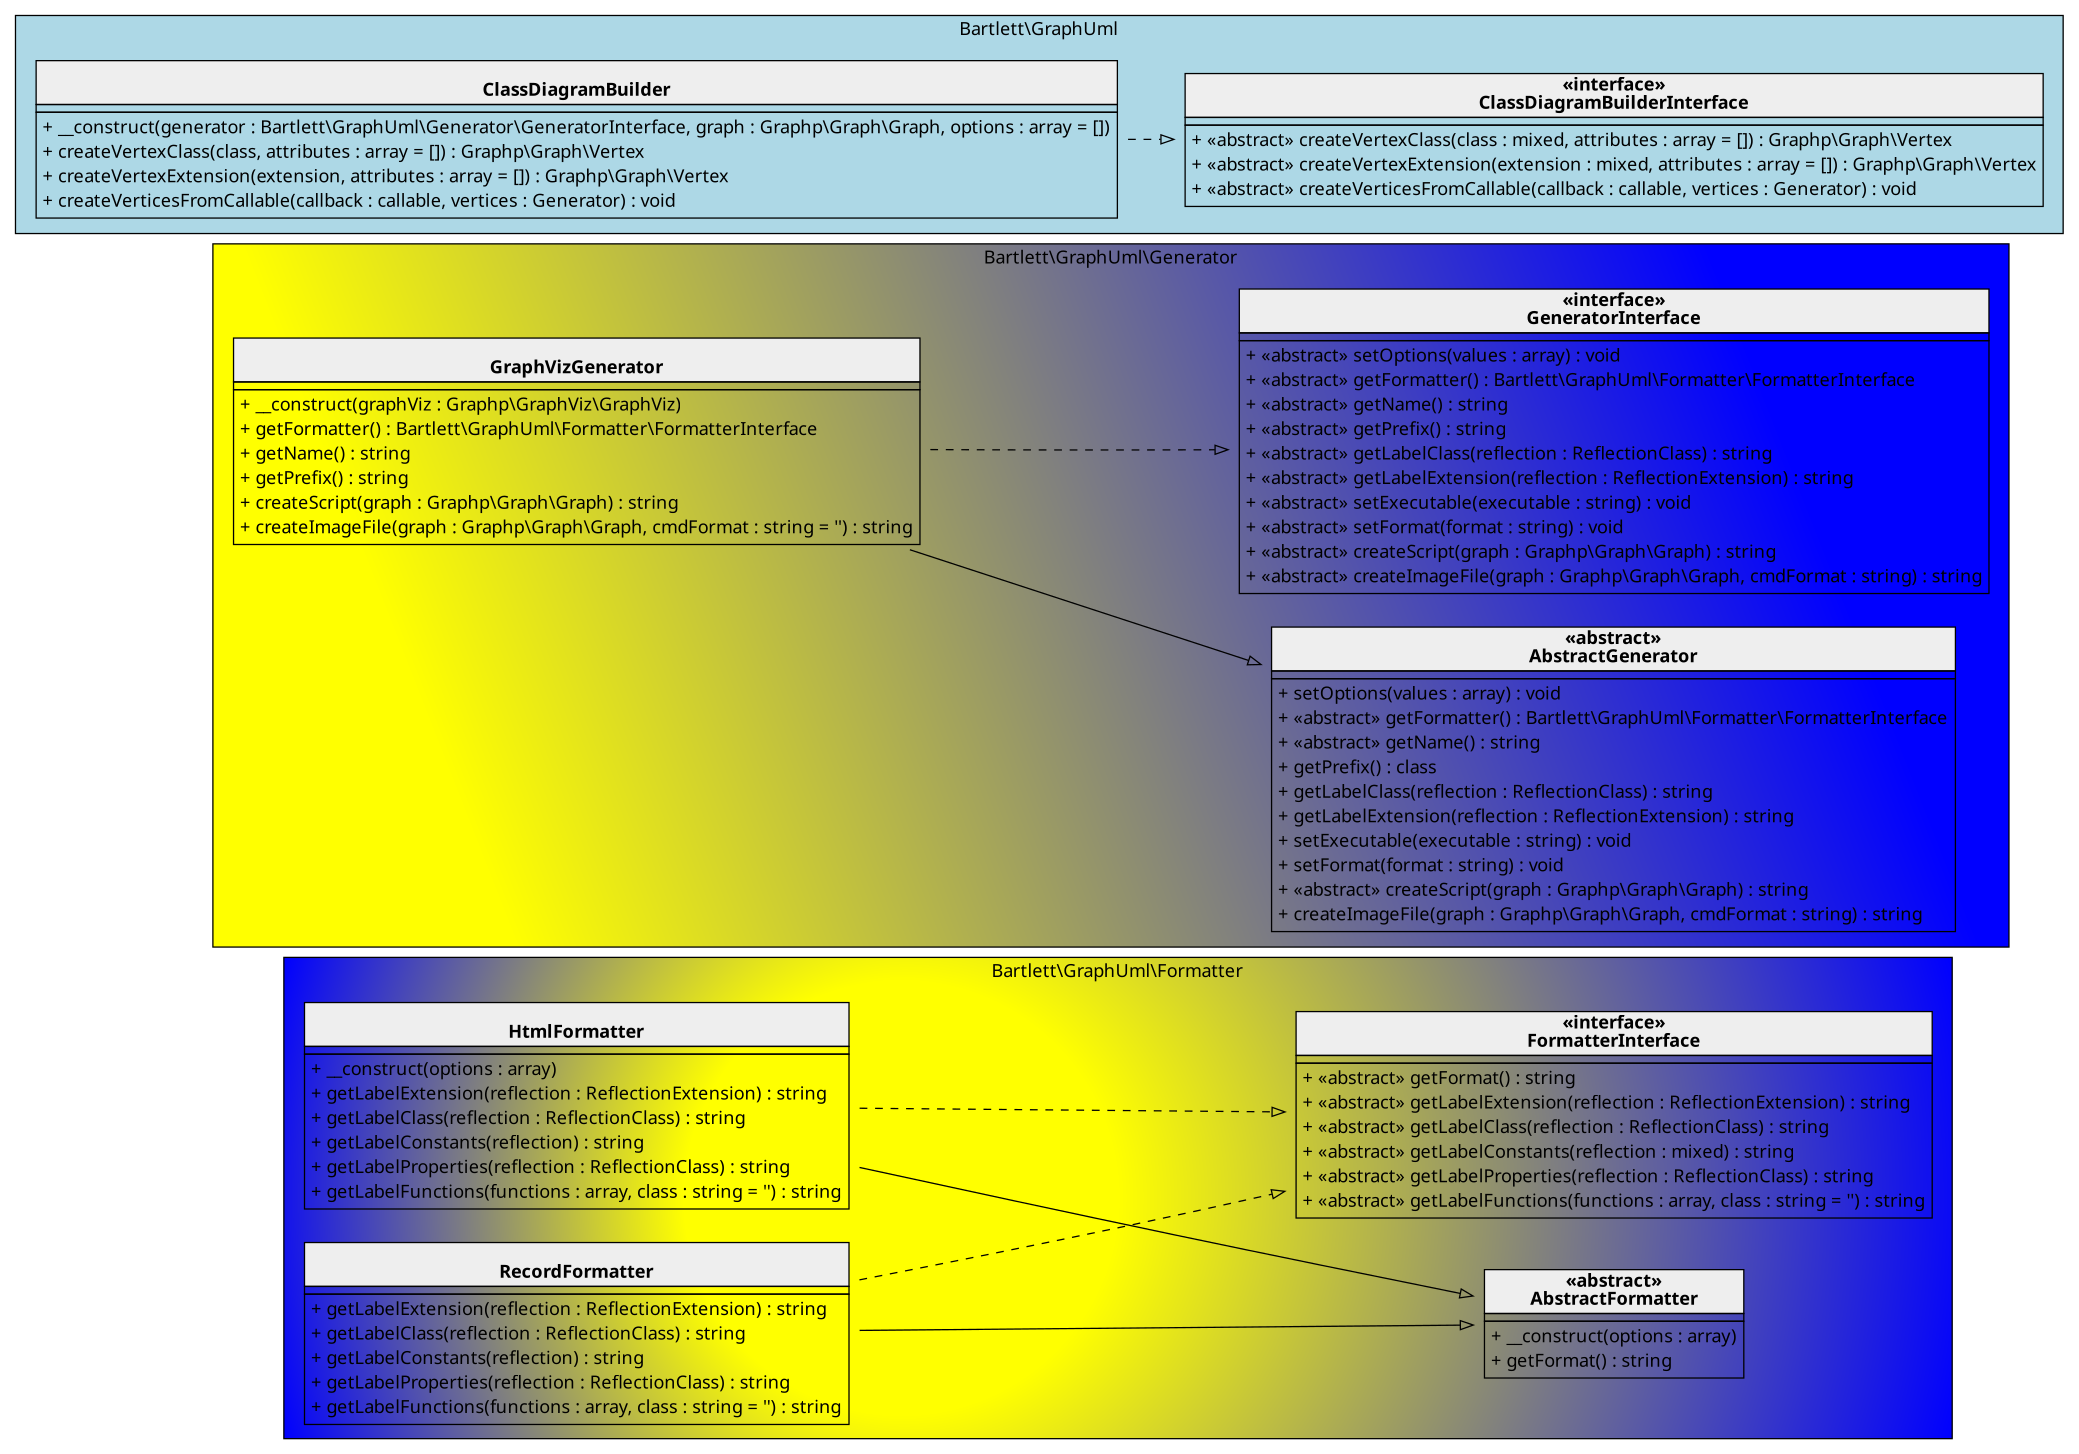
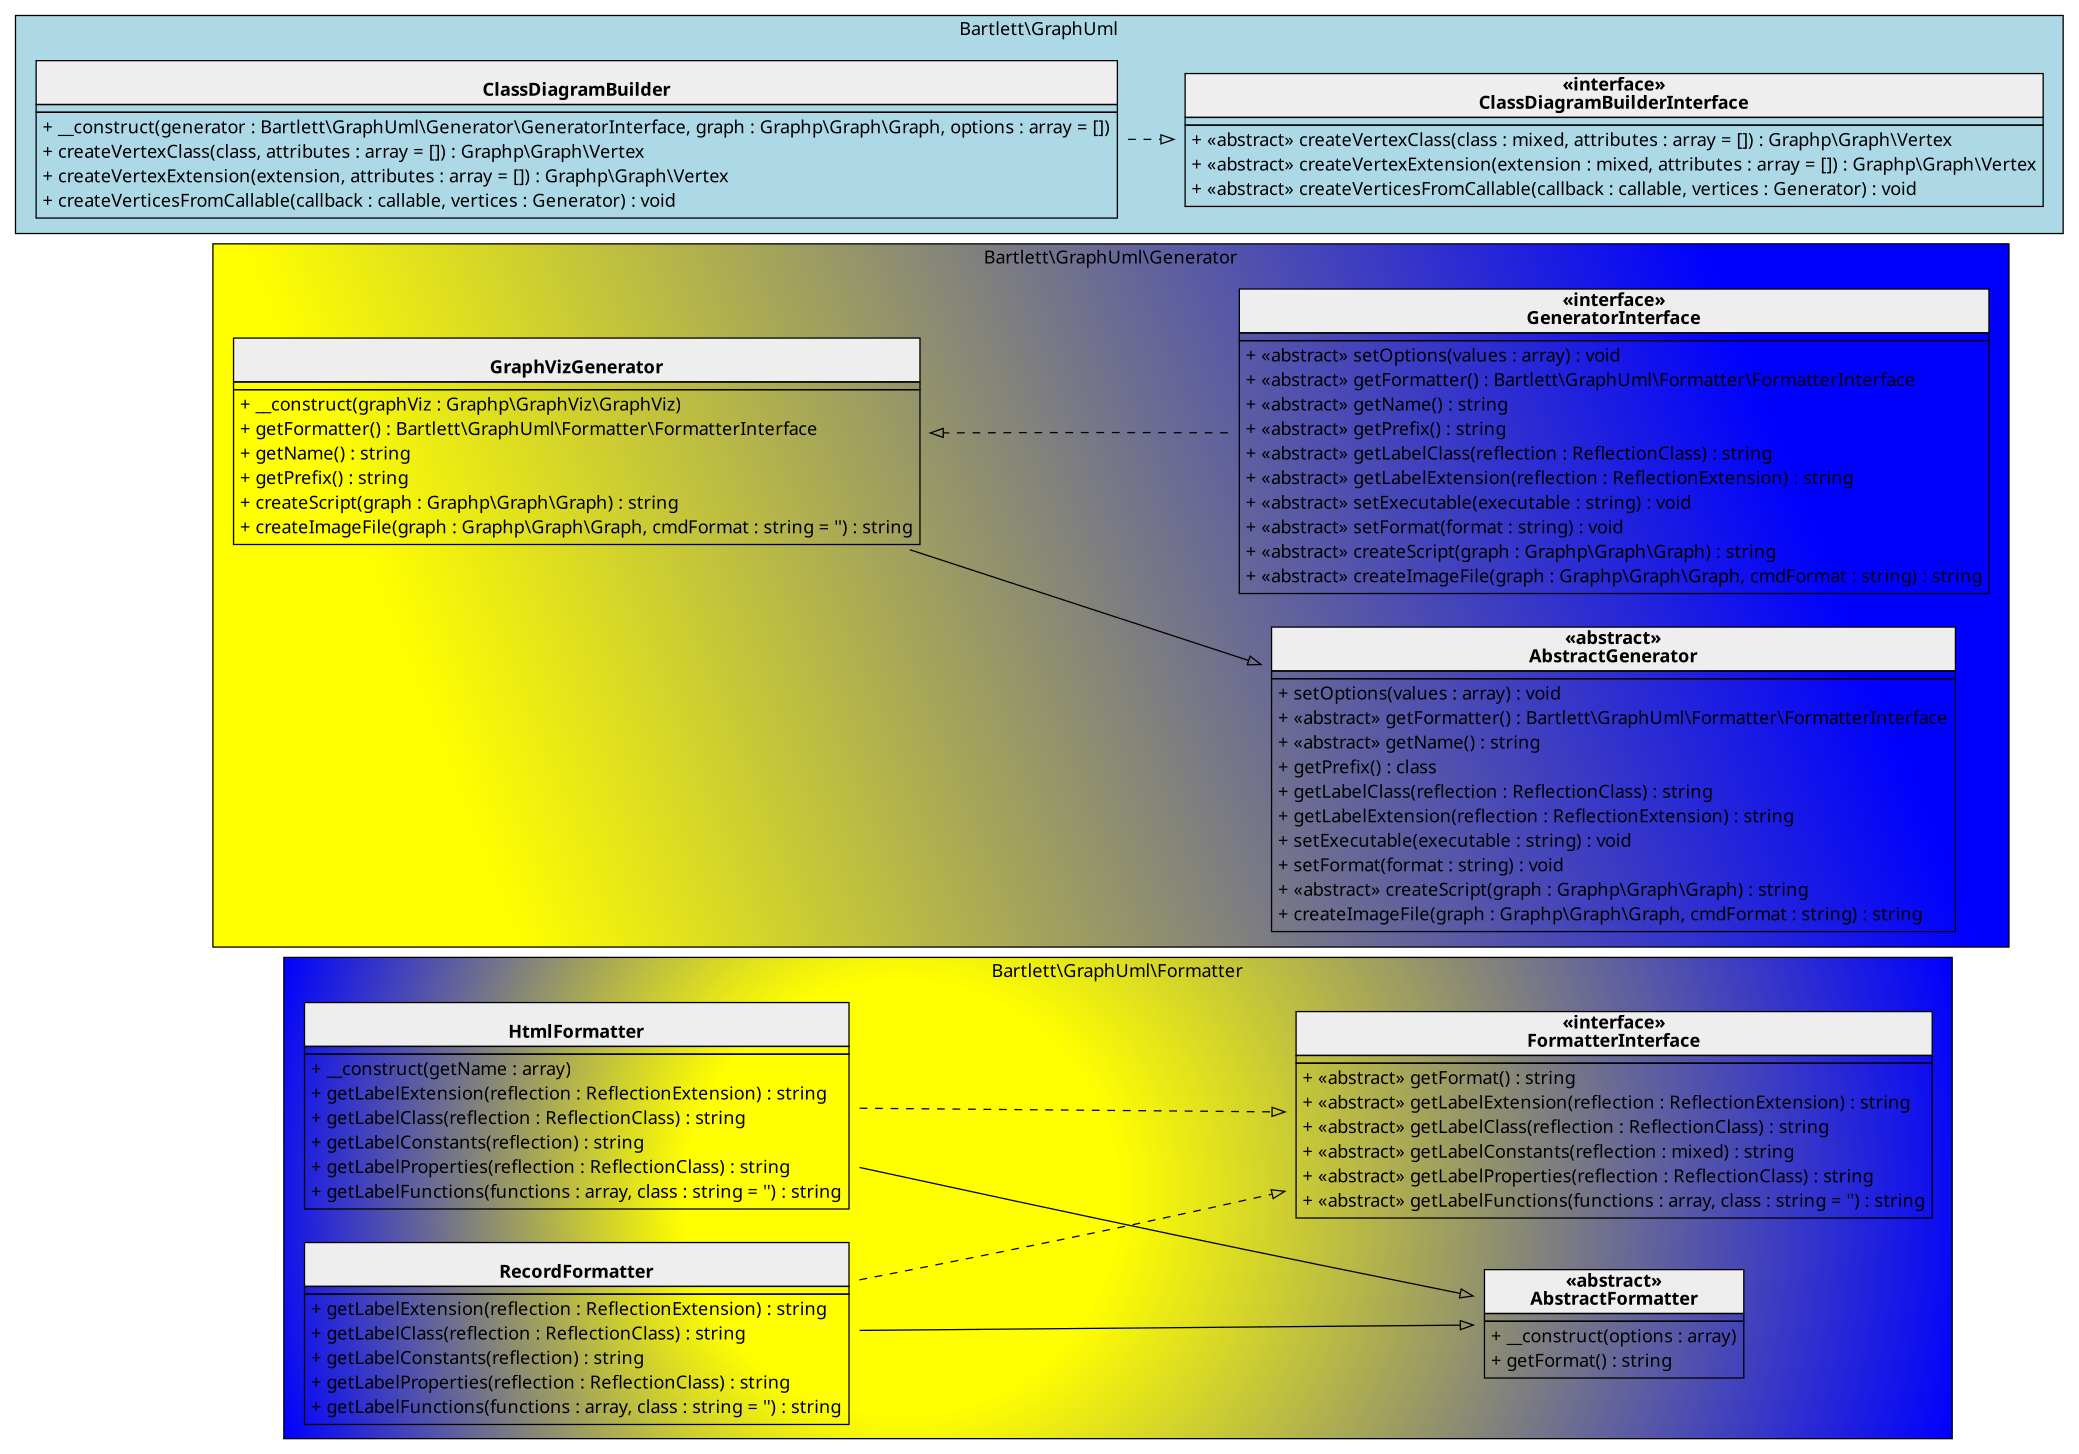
edge "GraphVizGenerator" -> "GeneratorInterface": reversed
node "HtmlFormatter": text "+ __construct(options : array)" -> "+ __construct(getName : array)"
